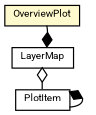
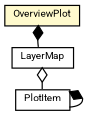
edge "OverviewPlot" -> "LayerMap": reversed
